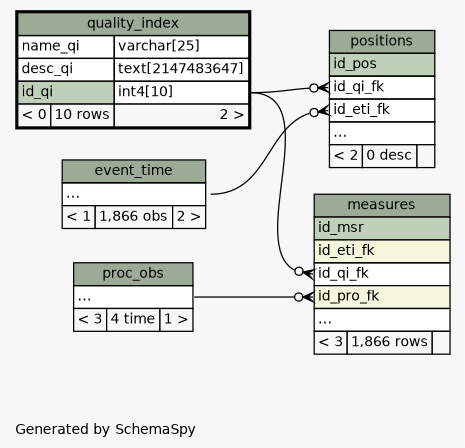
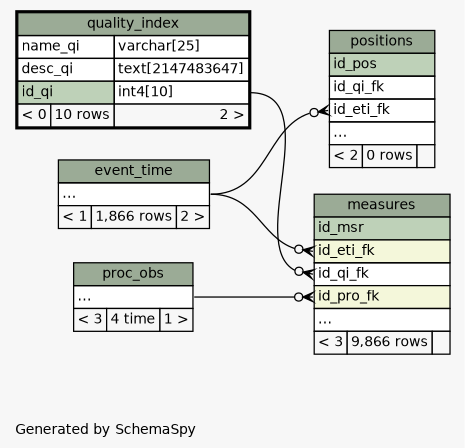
edge "quality_index" -> "positions": removed
node "positions": text "0 desc" -> "0 rows"
node "event_time": text "1,866 obs" -> "1,866 rows"
edge "event_time" -> "measures": added
node "measures": text "1,866 rows" -> "9,866 rows"
